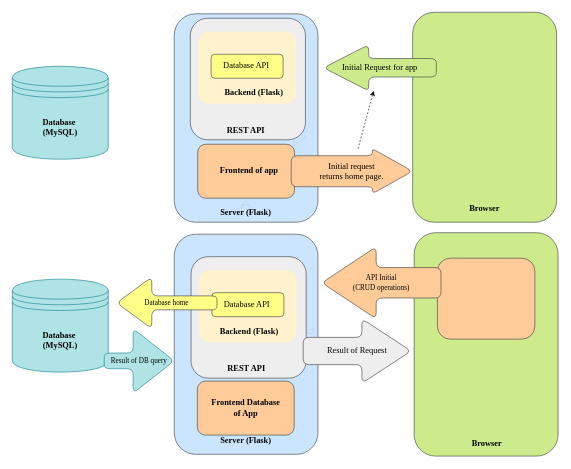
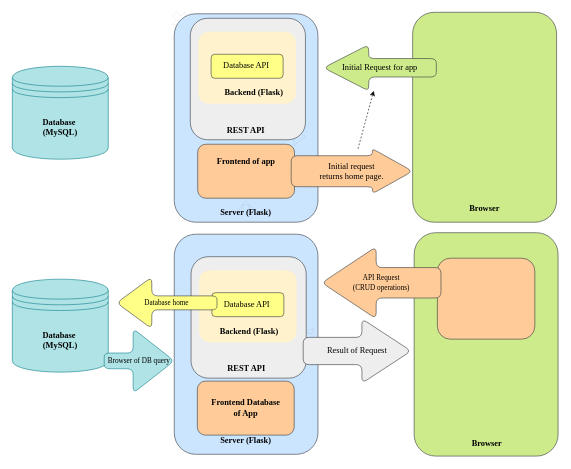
node "Frontend of app": moved (249, 171) -> (246, 162)
node "API Initial (CRUD operations)": label "API Initial (CRUD operations)" -> "API Request (CRUD operations)"
node "Result of DB query": label "Result of DB query" -> "Browser of DB query"
